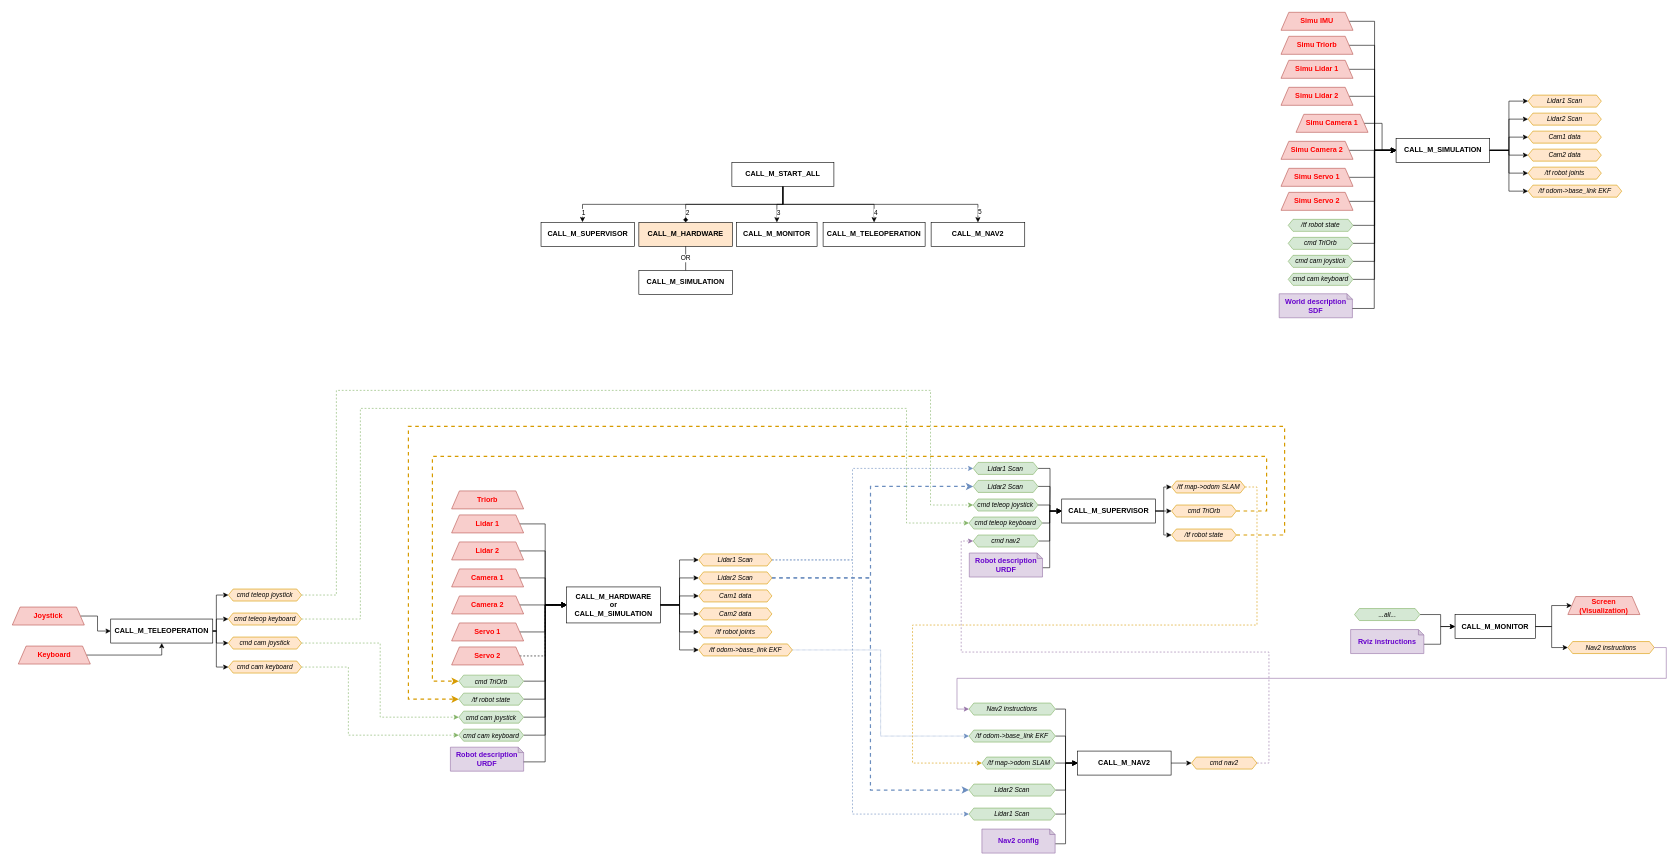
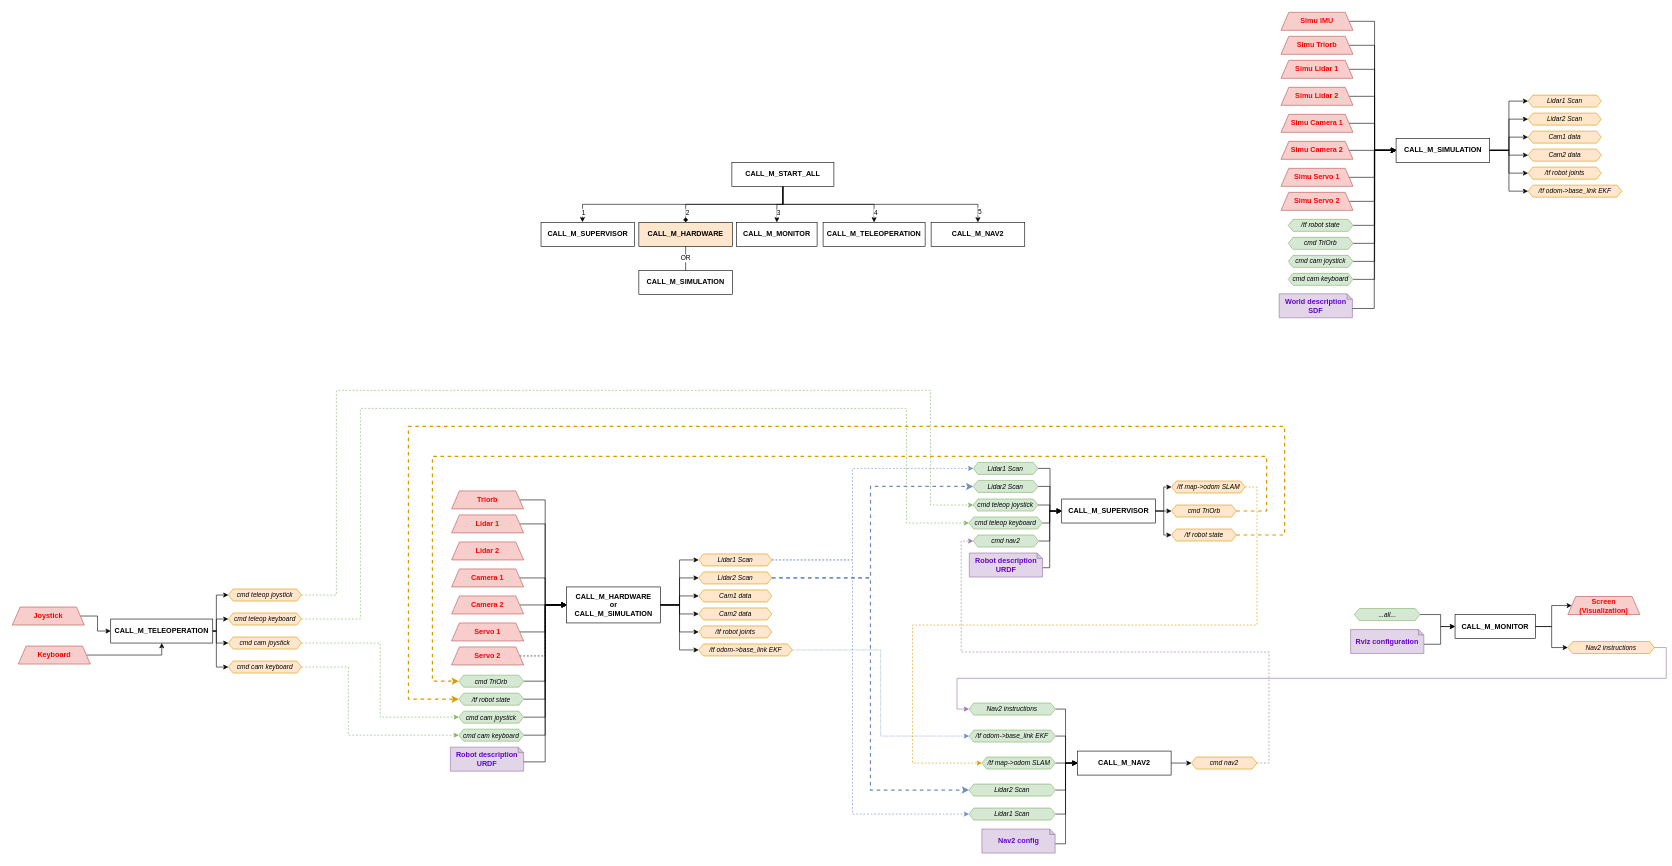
node "Simu Camera 1": moved (1332, 123) -> (1317, 123)
edge "Triorb" -> "CALL_M_HARDWARE or CALL_M_SIMULATION": added
edge "Lidar 2" -> "CALL_M_HARDWARE or CALL_M_SIMULATION": removed
node "Rviz instructions": label "Rviz instructions" -> "Rviz configuration"
